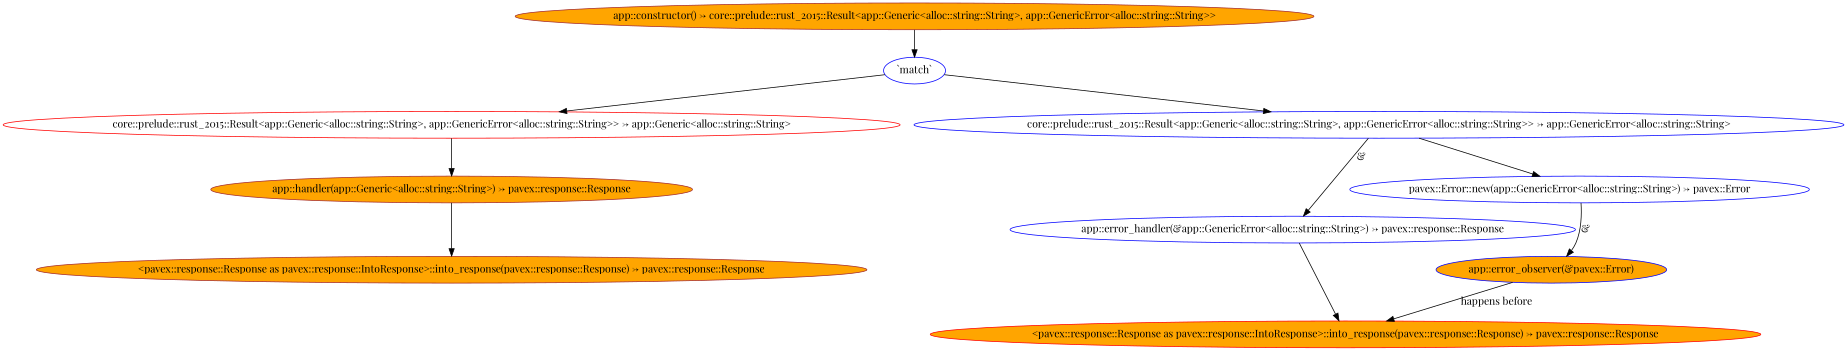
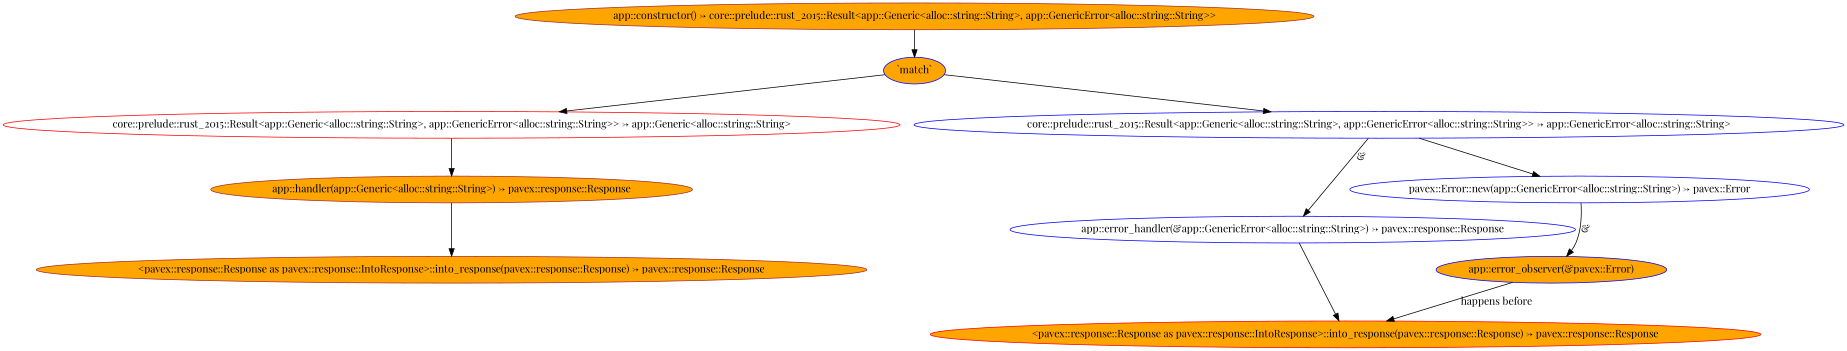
node "`match`": fillcolor white -> orange
